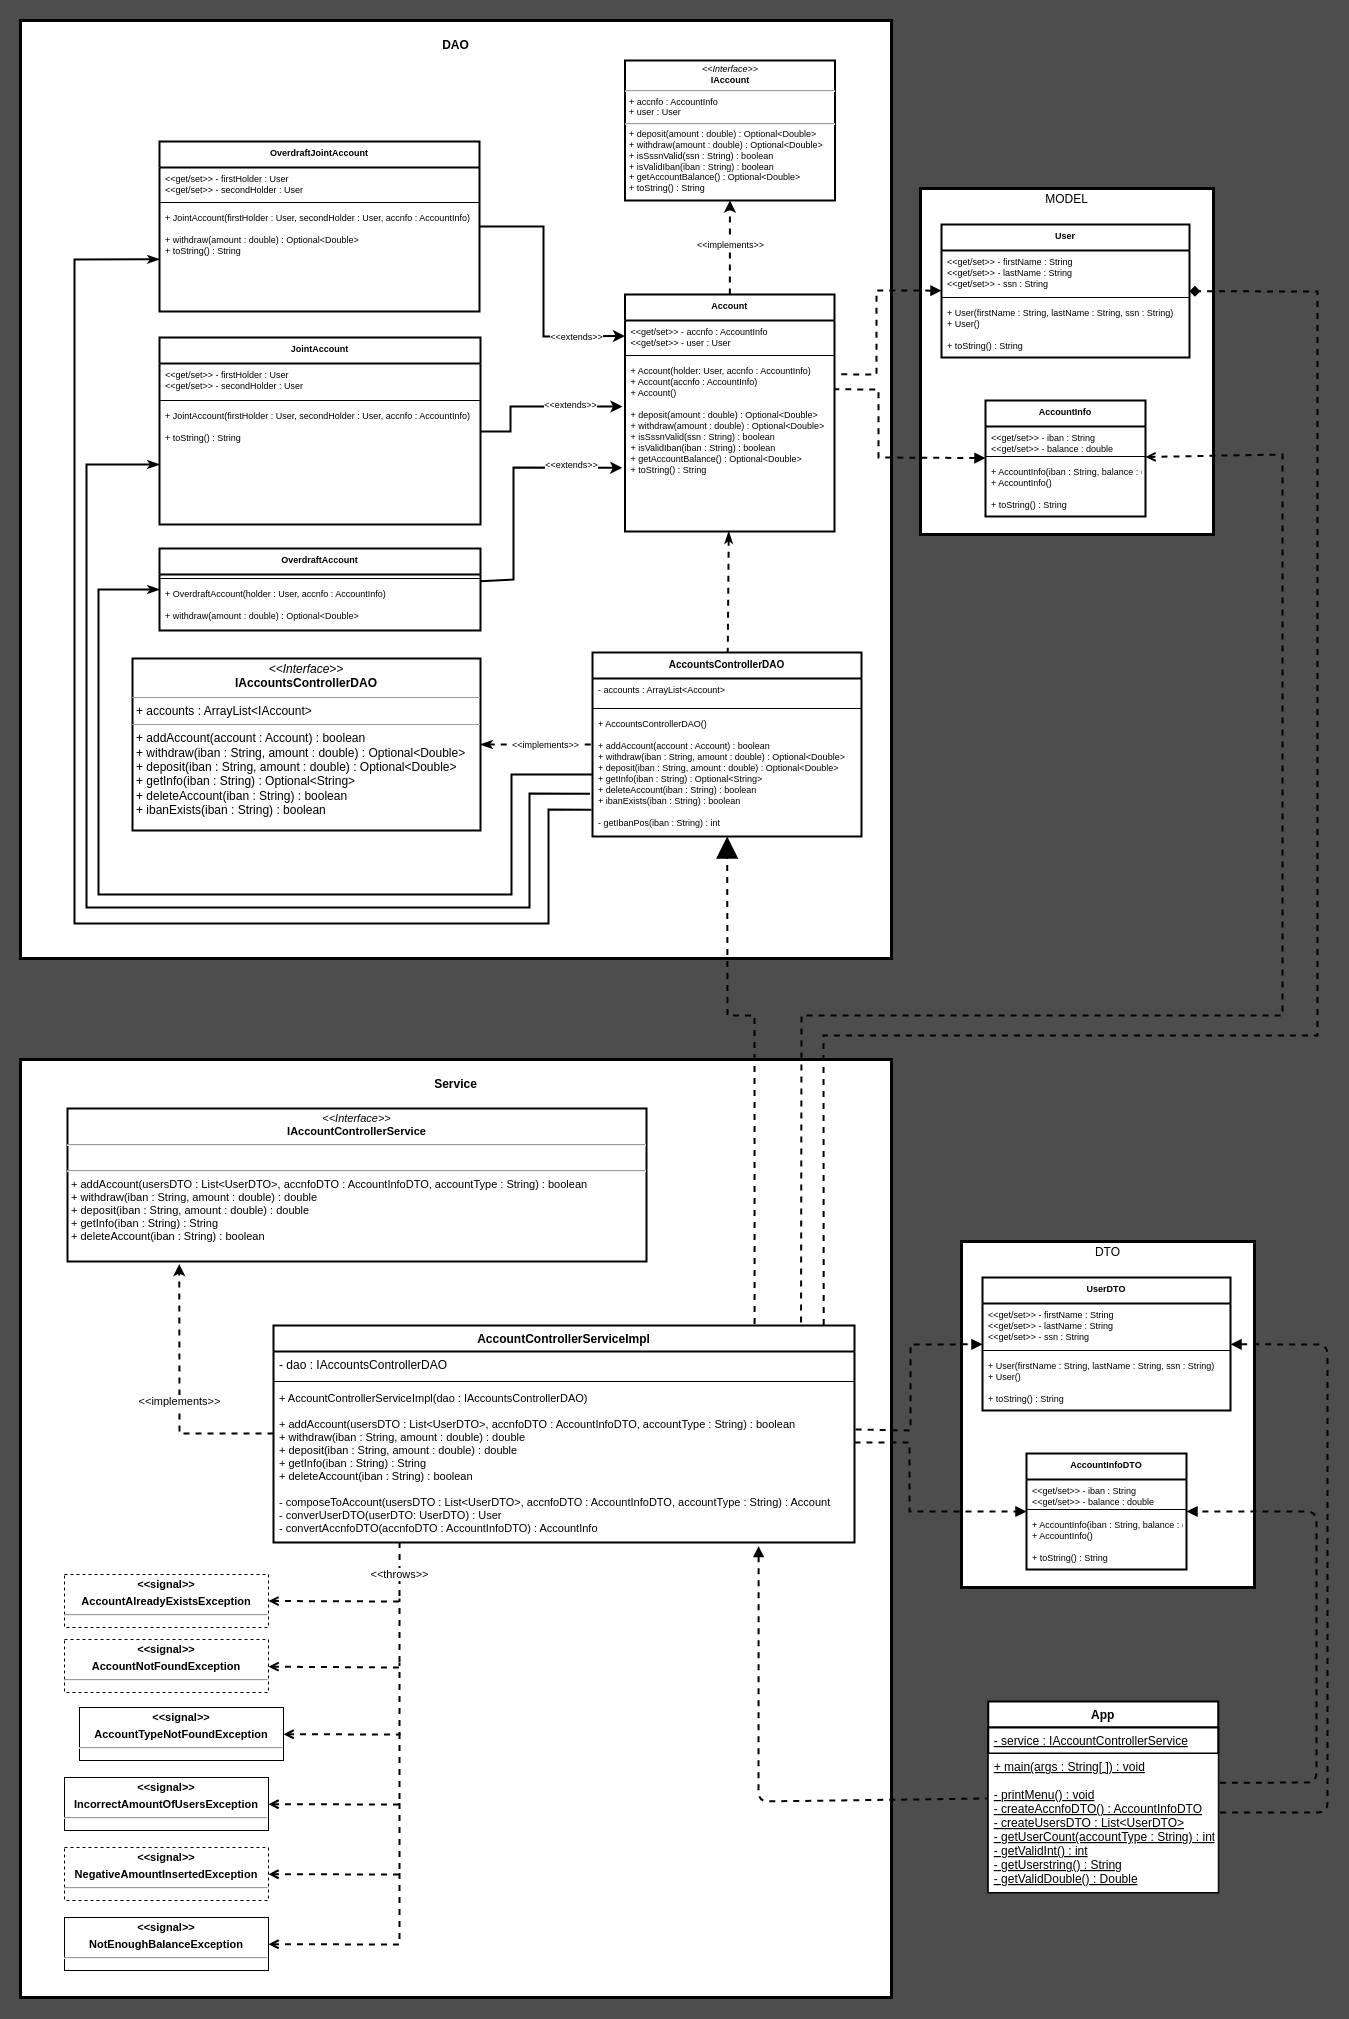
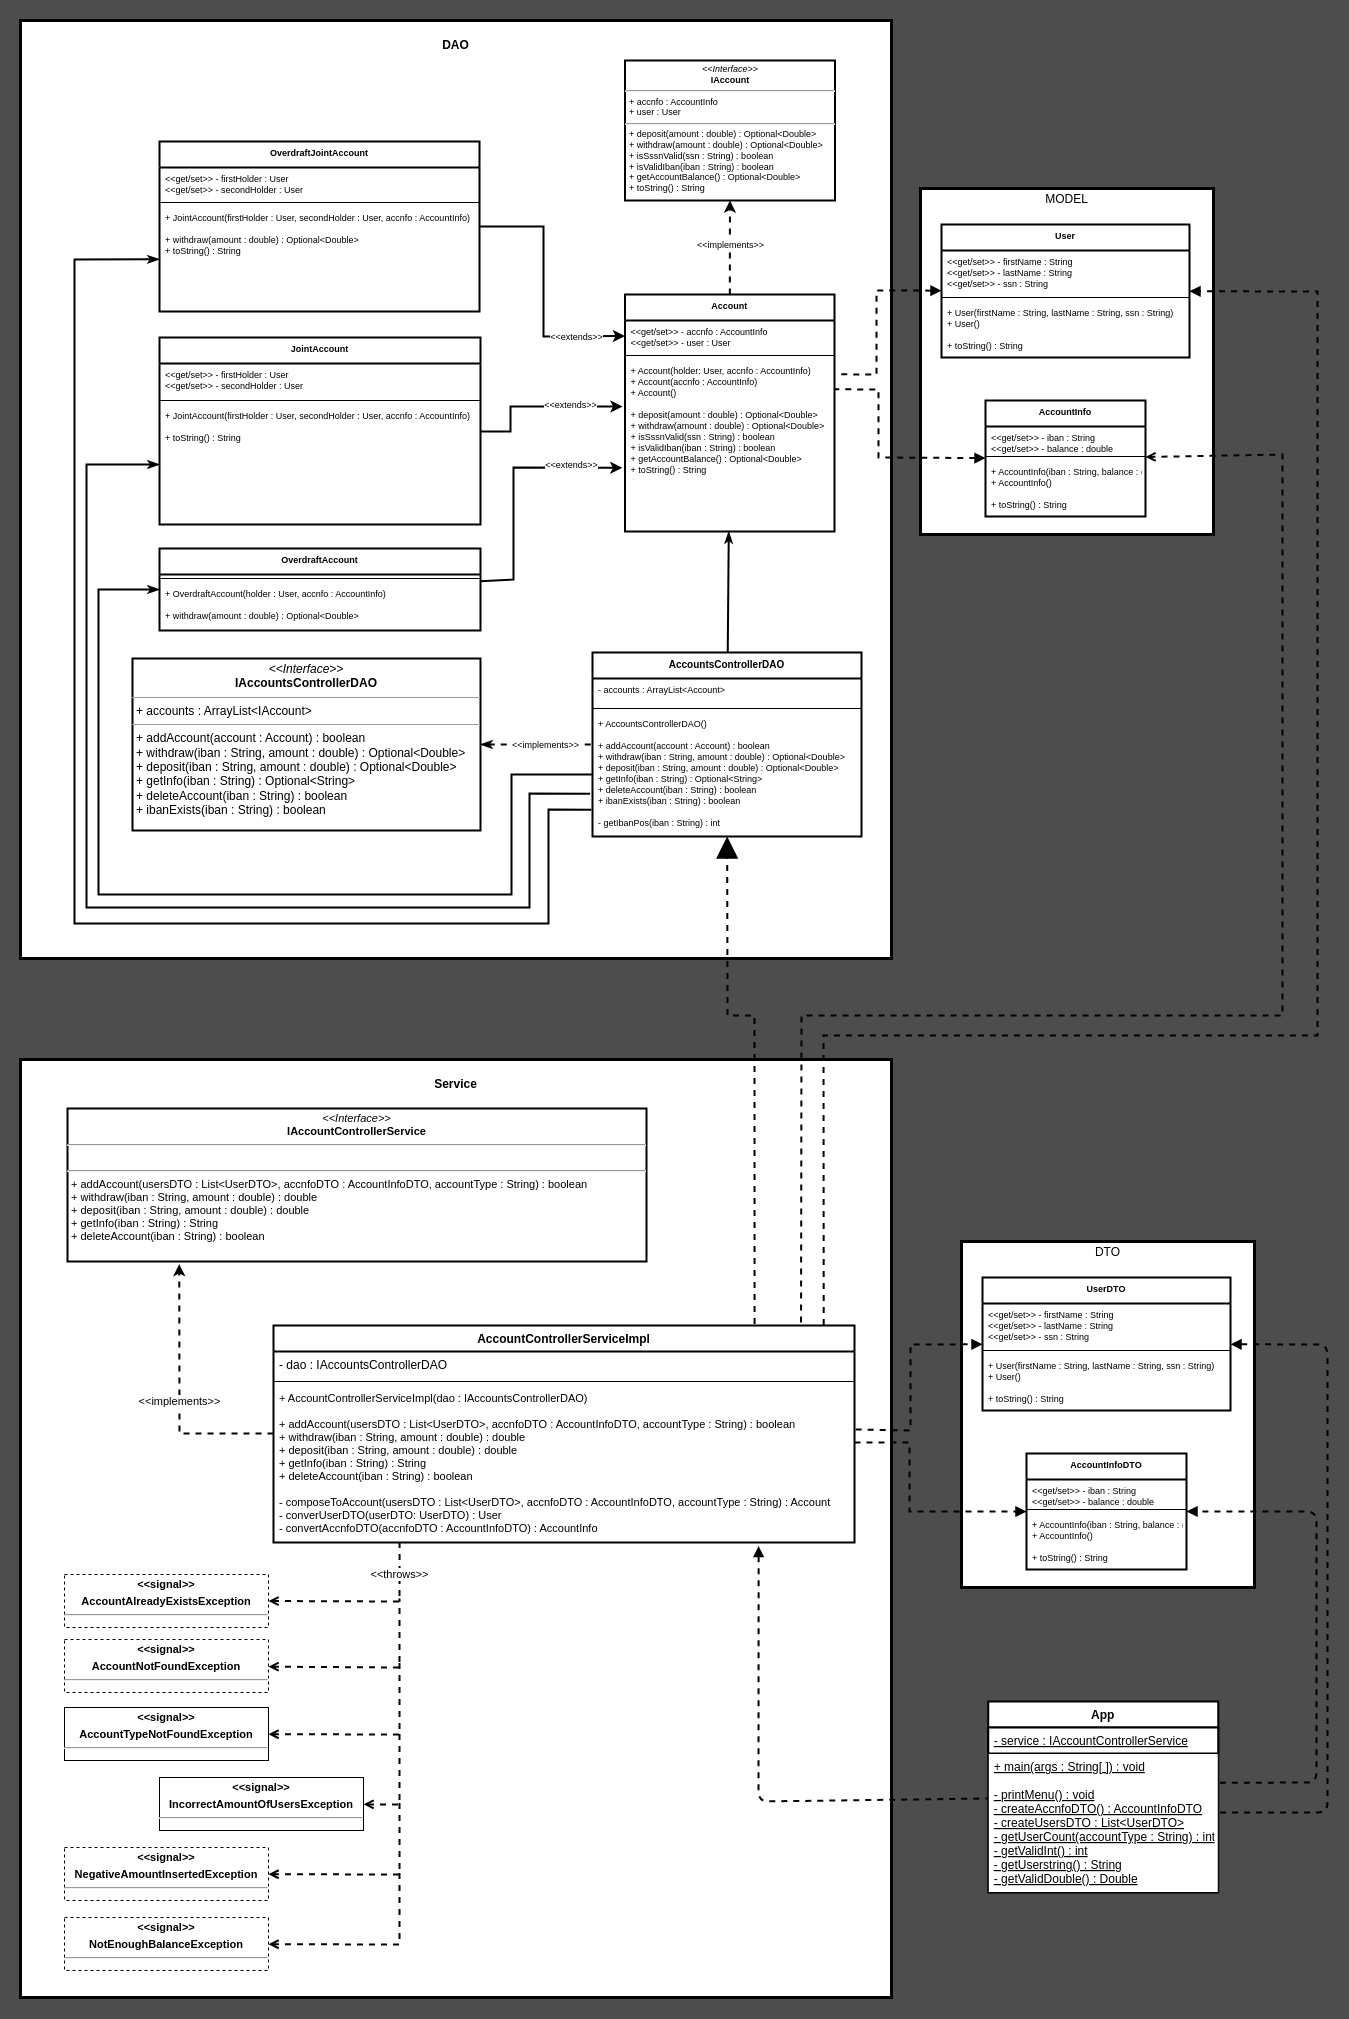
edge "AccountControllerServiceImpl" -> "User": arrowhead diamond -> block
edge "AccountsControllerDAO" -> "Account": style dashed -> solid
node "<<signal>> AccountTypeNotFoundException": moved (182, 1734) -> (167, 1734)
node "<<signal>> IncorrectAmountOfUsersException": moved (167, 1804) -> (262, 1804)
node "<<signal>> NotEnoughBalanceException": style solid -> dashed
